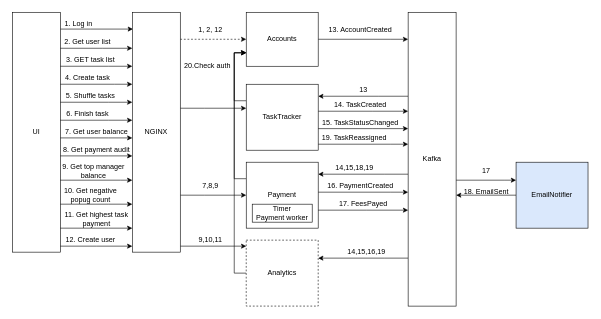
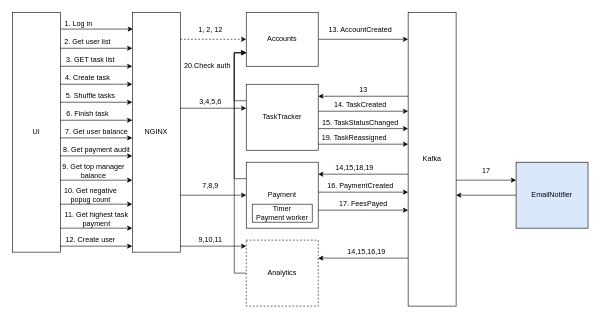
node "3,4,5,6": added
node "18. EmailSent": removed
